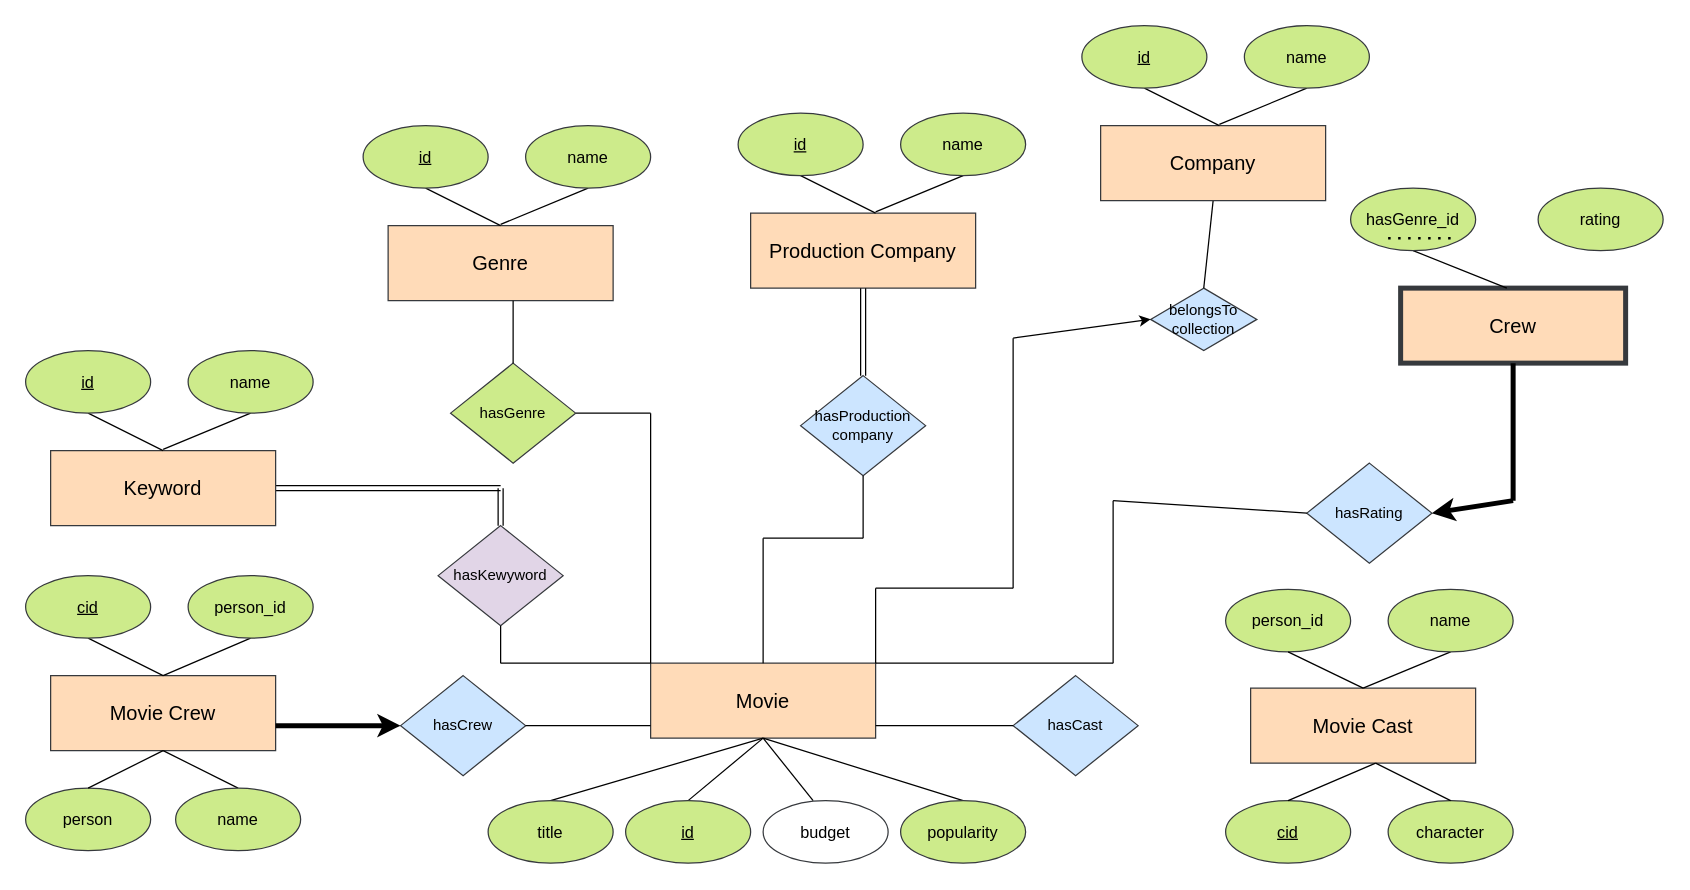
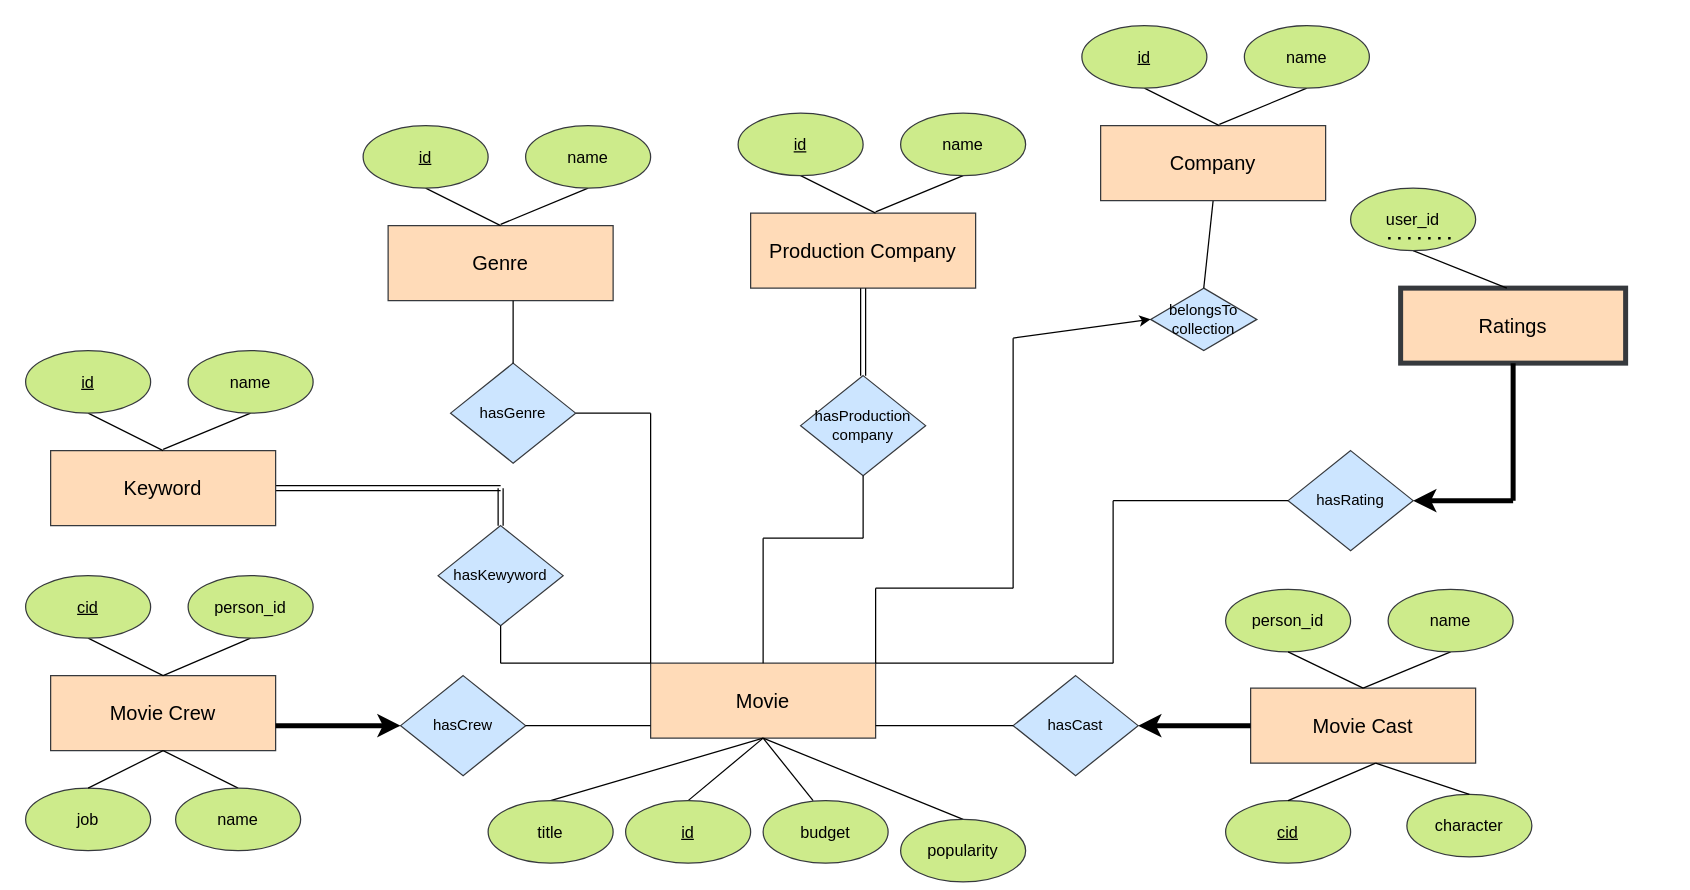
node "hasGenre_id": label "hasGenre_id" -> "user_id"
node "rating": removed
node "Crew": label "Crew" -> "Ratings"
node "hasGenre": fillcolor #cdeb8b -> #cce5ff
node "hasRating": moved (1369, 513) -> (1351, 501)
node "hasKewyword": fillcolor #e1d5e7 -> #cce5ff
edge "Movie Cast" -> "hasCast": added
node "person": label "person" -> "job"
node "budget": fillcolor #ffffff -> #cdeb8b
node "popularity": moved (963, 832) -> (963, 851)
node "character": moved (1451, 832) -> (1469, 826)
